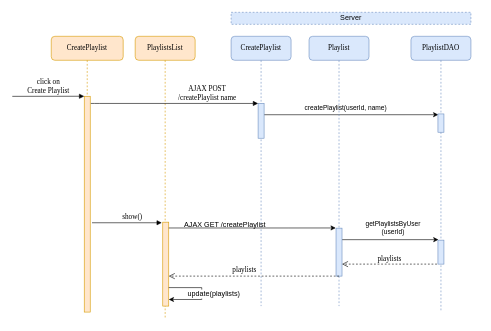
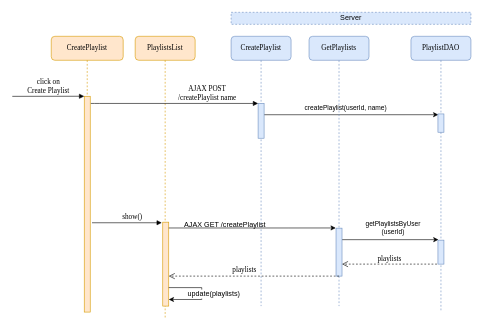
node "Playlist": label "Playlist" -> "GetPlaylists"
